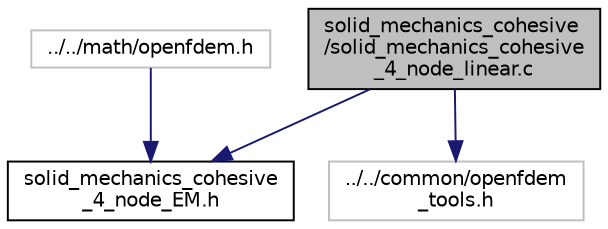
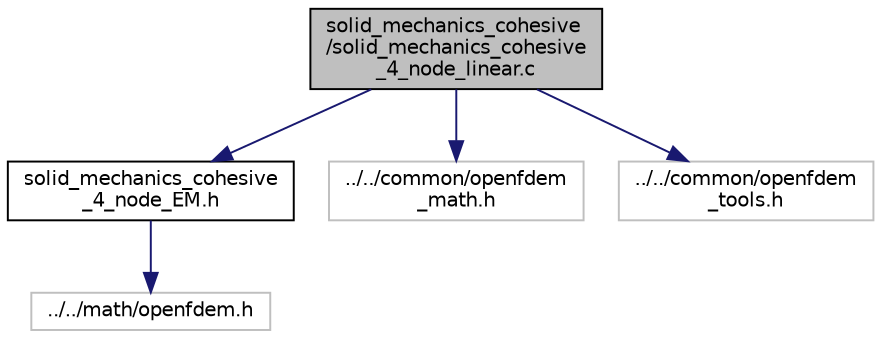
edge "../../math/openfdem.h" -> "solid_mechanics_cohesive _4_node_EM.h": reversed
node "../../common/openfdem _math.h": added
